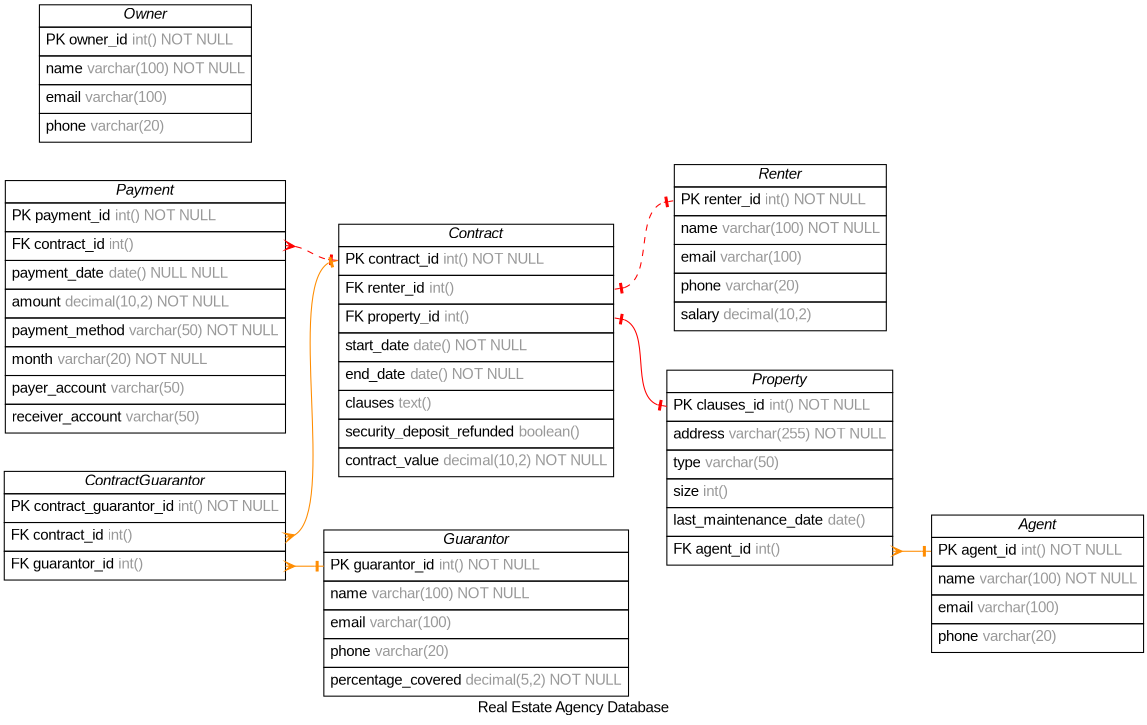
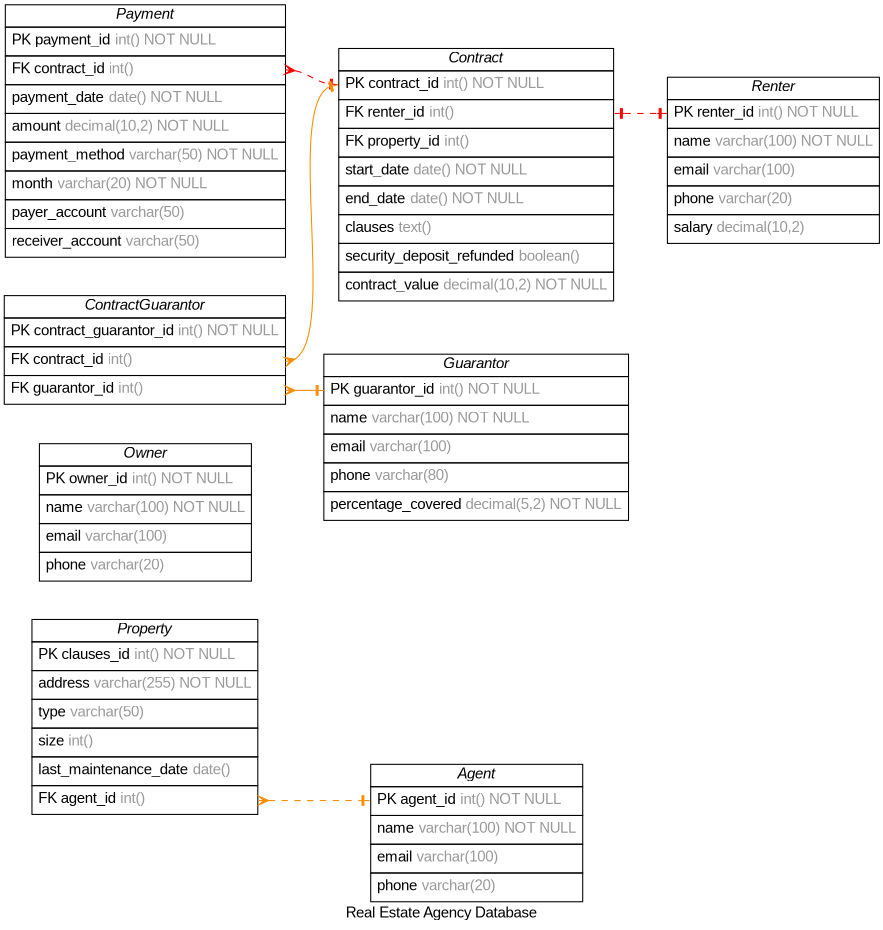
node "Payment": text "date() NULL NULL" -> "date() NOT NULL"
edge "Contract" -- "Property": removed
edge "Property" -- "Agent": style solid -> dashed
node "Guarantor": text "varchar(20)" -> "varchar(80)"
